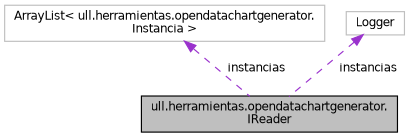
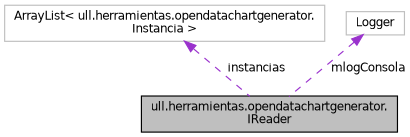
edge "ull.herramientas.opendatachartgenerator. IReader" -> "Logger": label " instancias" -> " mlogConsola"
